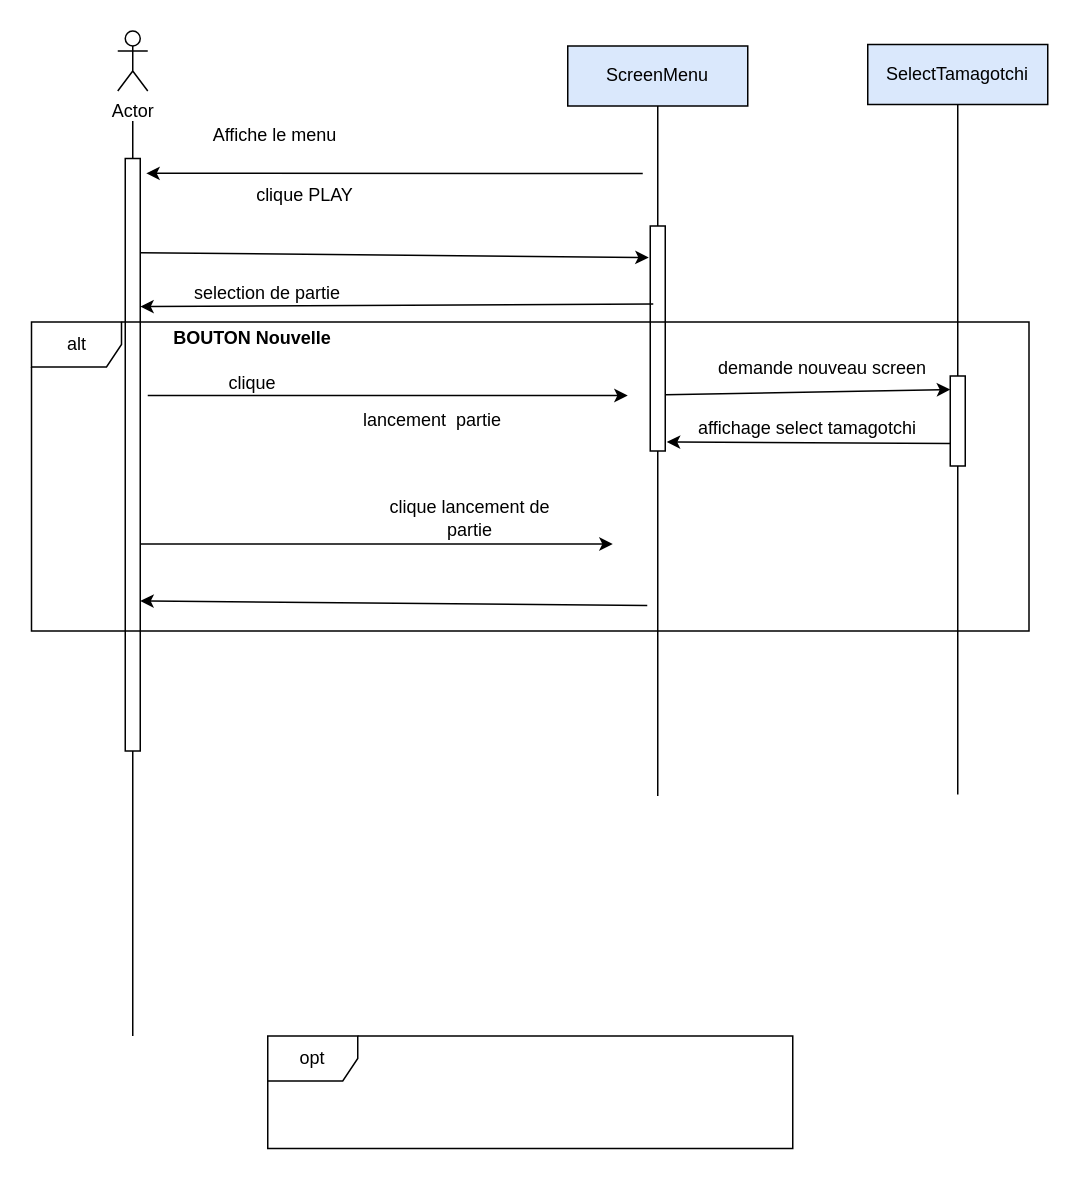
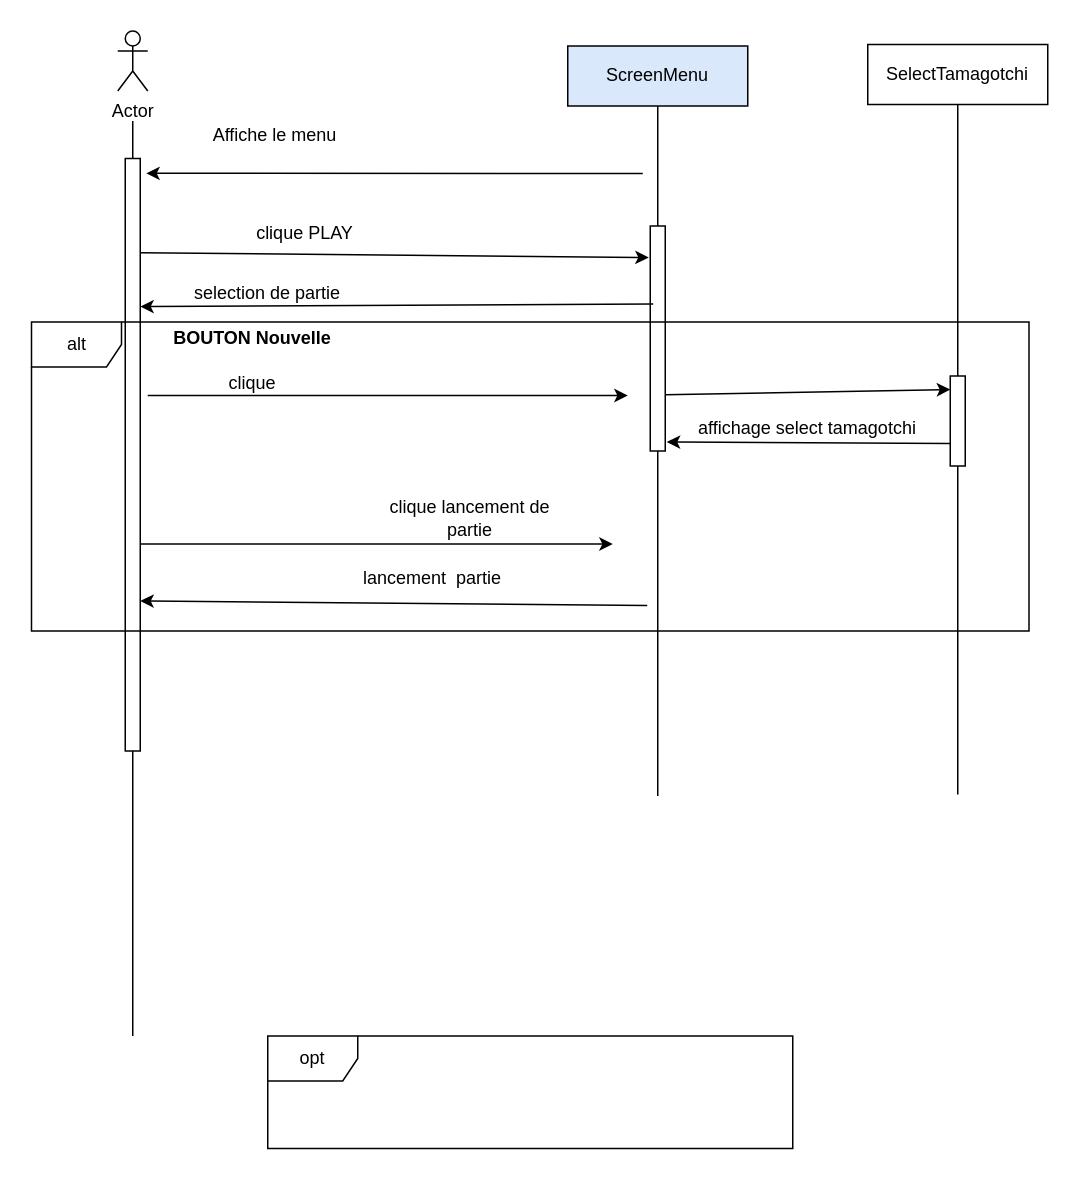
node "SelectTamagotchi": fillcolor #dae8fc -> #ffffff
node "clique PLAY": moved (305, 196) -> (305, 233)
node "demande nouveau screen": removed
node "lancement partie": moved (433, 421) -> (433, 578)
